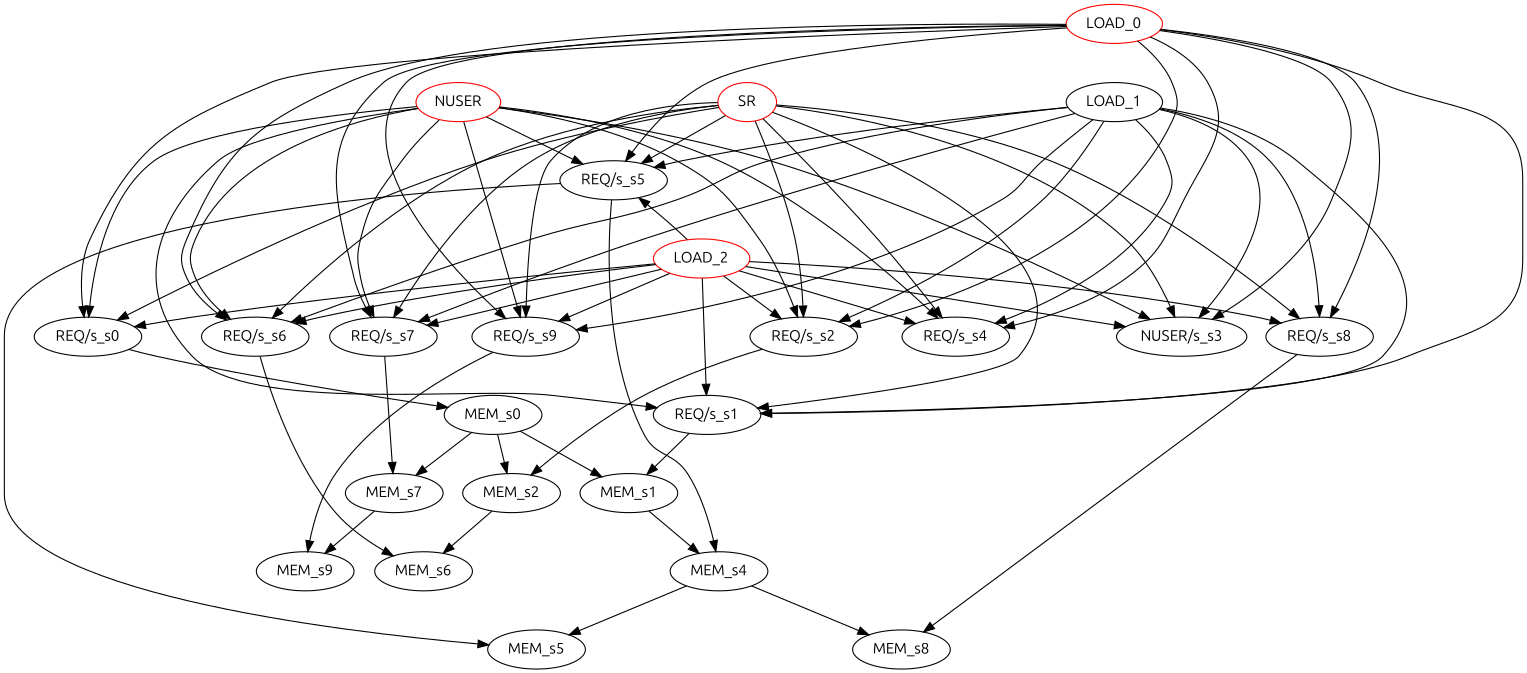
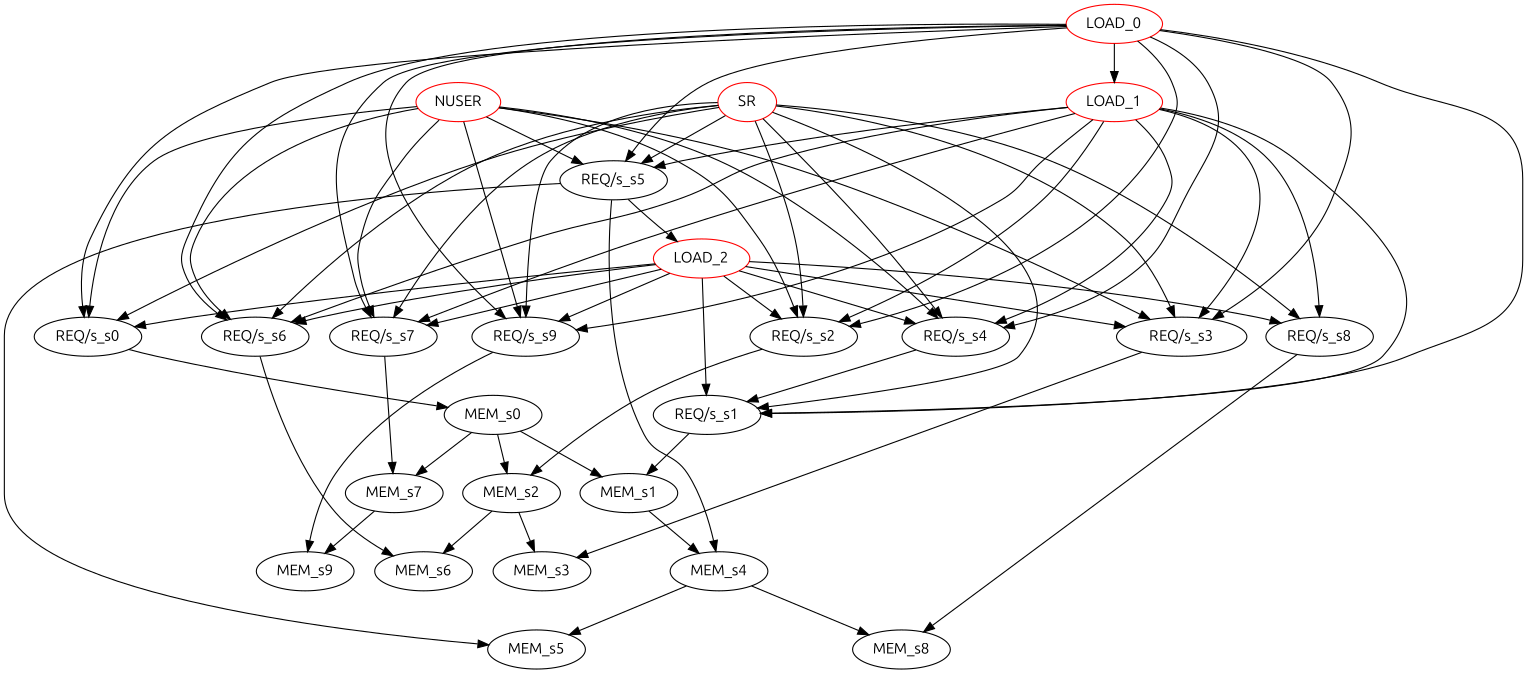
edge "LOAD_0" -> "REQ/s_s8": now "LOAD_0" -> "LOAD_1"
node "LOAD_1": color black -> red
edge "LOAD_2" -> "REQ/s_s5": reversed
node "NUSER/s_s3": label "NUSER/s_s3" -> "REQ/s_s3"
edge "NUSER" -> "REQ/s_s1": now "REQ/s_s4" -> "REQ/s_s1"
node "MEM_s3": added
